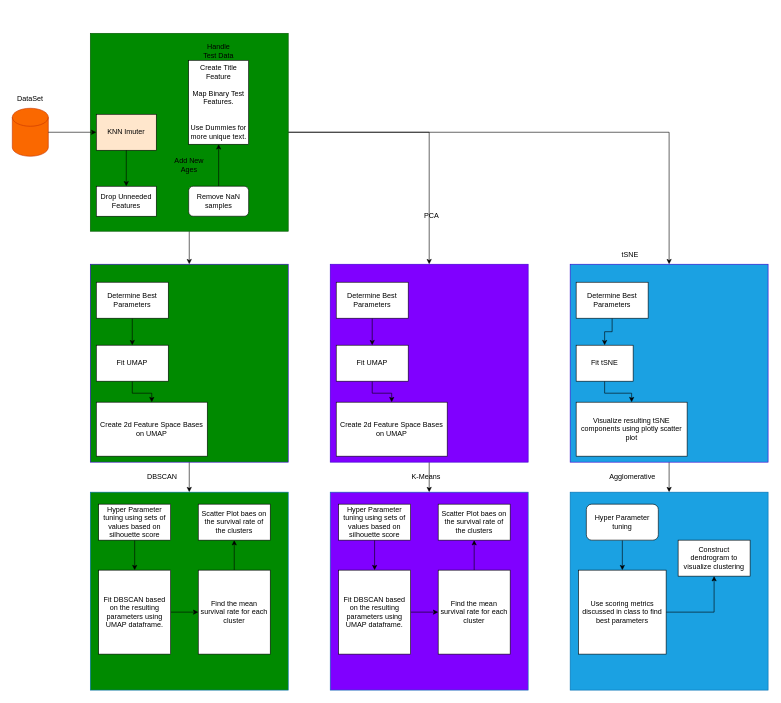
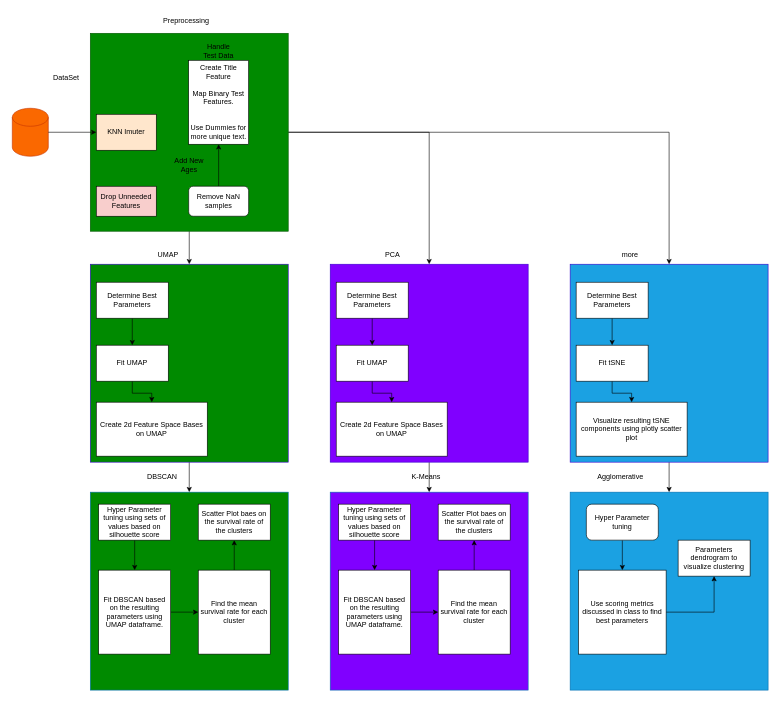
node "Preprocessing": added
node "DataSet": moved (30, 99) -> (66, 78)
edge "KNN Imuter" -> "Drop Unneeded Features": removed
node "Drop Unneeded Features": fillcolor #ffffff -> #f8cecc
node "PCA": moved (432, 216) -> (393, 255)
node "UMAP": added
node "tSNE": label "tSNE" -> "more"
node "Fit tSNE": size 57x36 -> 72x36
node "Agglomerative": moved (633, 477) -> (621, 477)
node "Construct dendrogram to visualize clustering": label "Construct dendrogram to visualize clustering" -> "Parameters dendrogram to visualize clustering"
